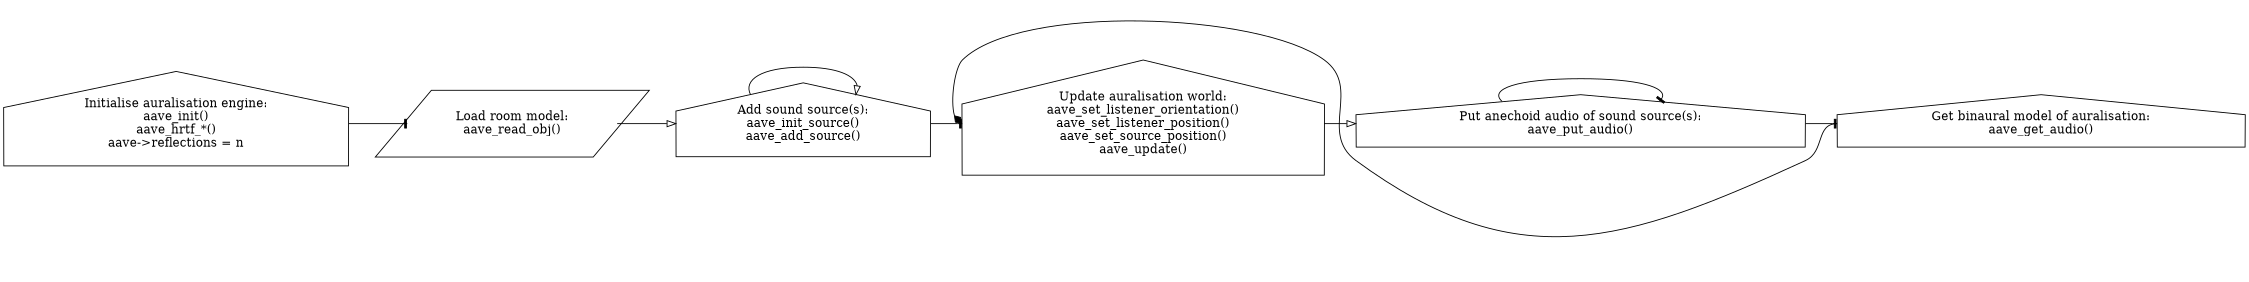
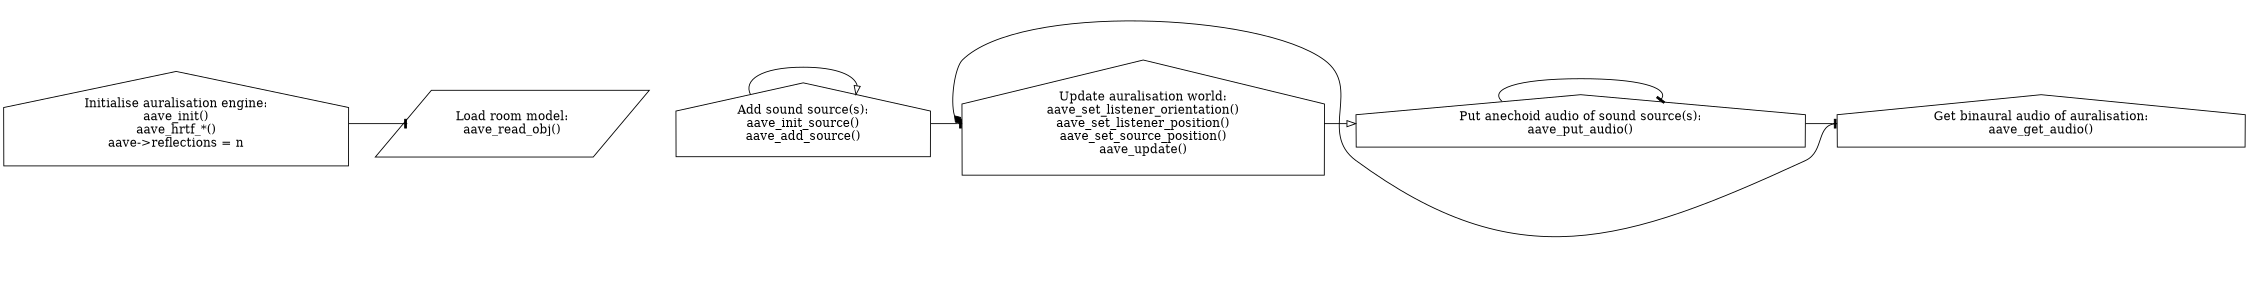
edge "Load room model: aave_read_obj()" -> "Add sound source(s): aave_init_source() aave_add_source()": removed
node "Get binaural model of auralisation: aave_get_audio()": label "Get binaural model of auralisation: aave_get_audio()" -> "Get binaural audio of auralisation: aave_get_audio()"
